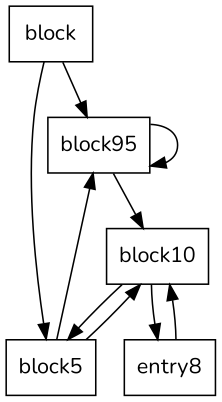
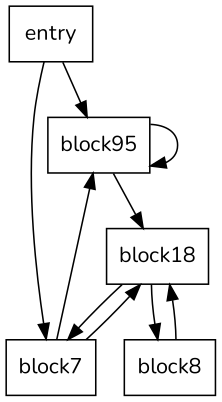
node "block": label "block" -> "entry"
node "block10": label "block10" -> "block18"
node "block5": label "block5" -> "block7"
node "entry8": label "entry8" -> "block8"
